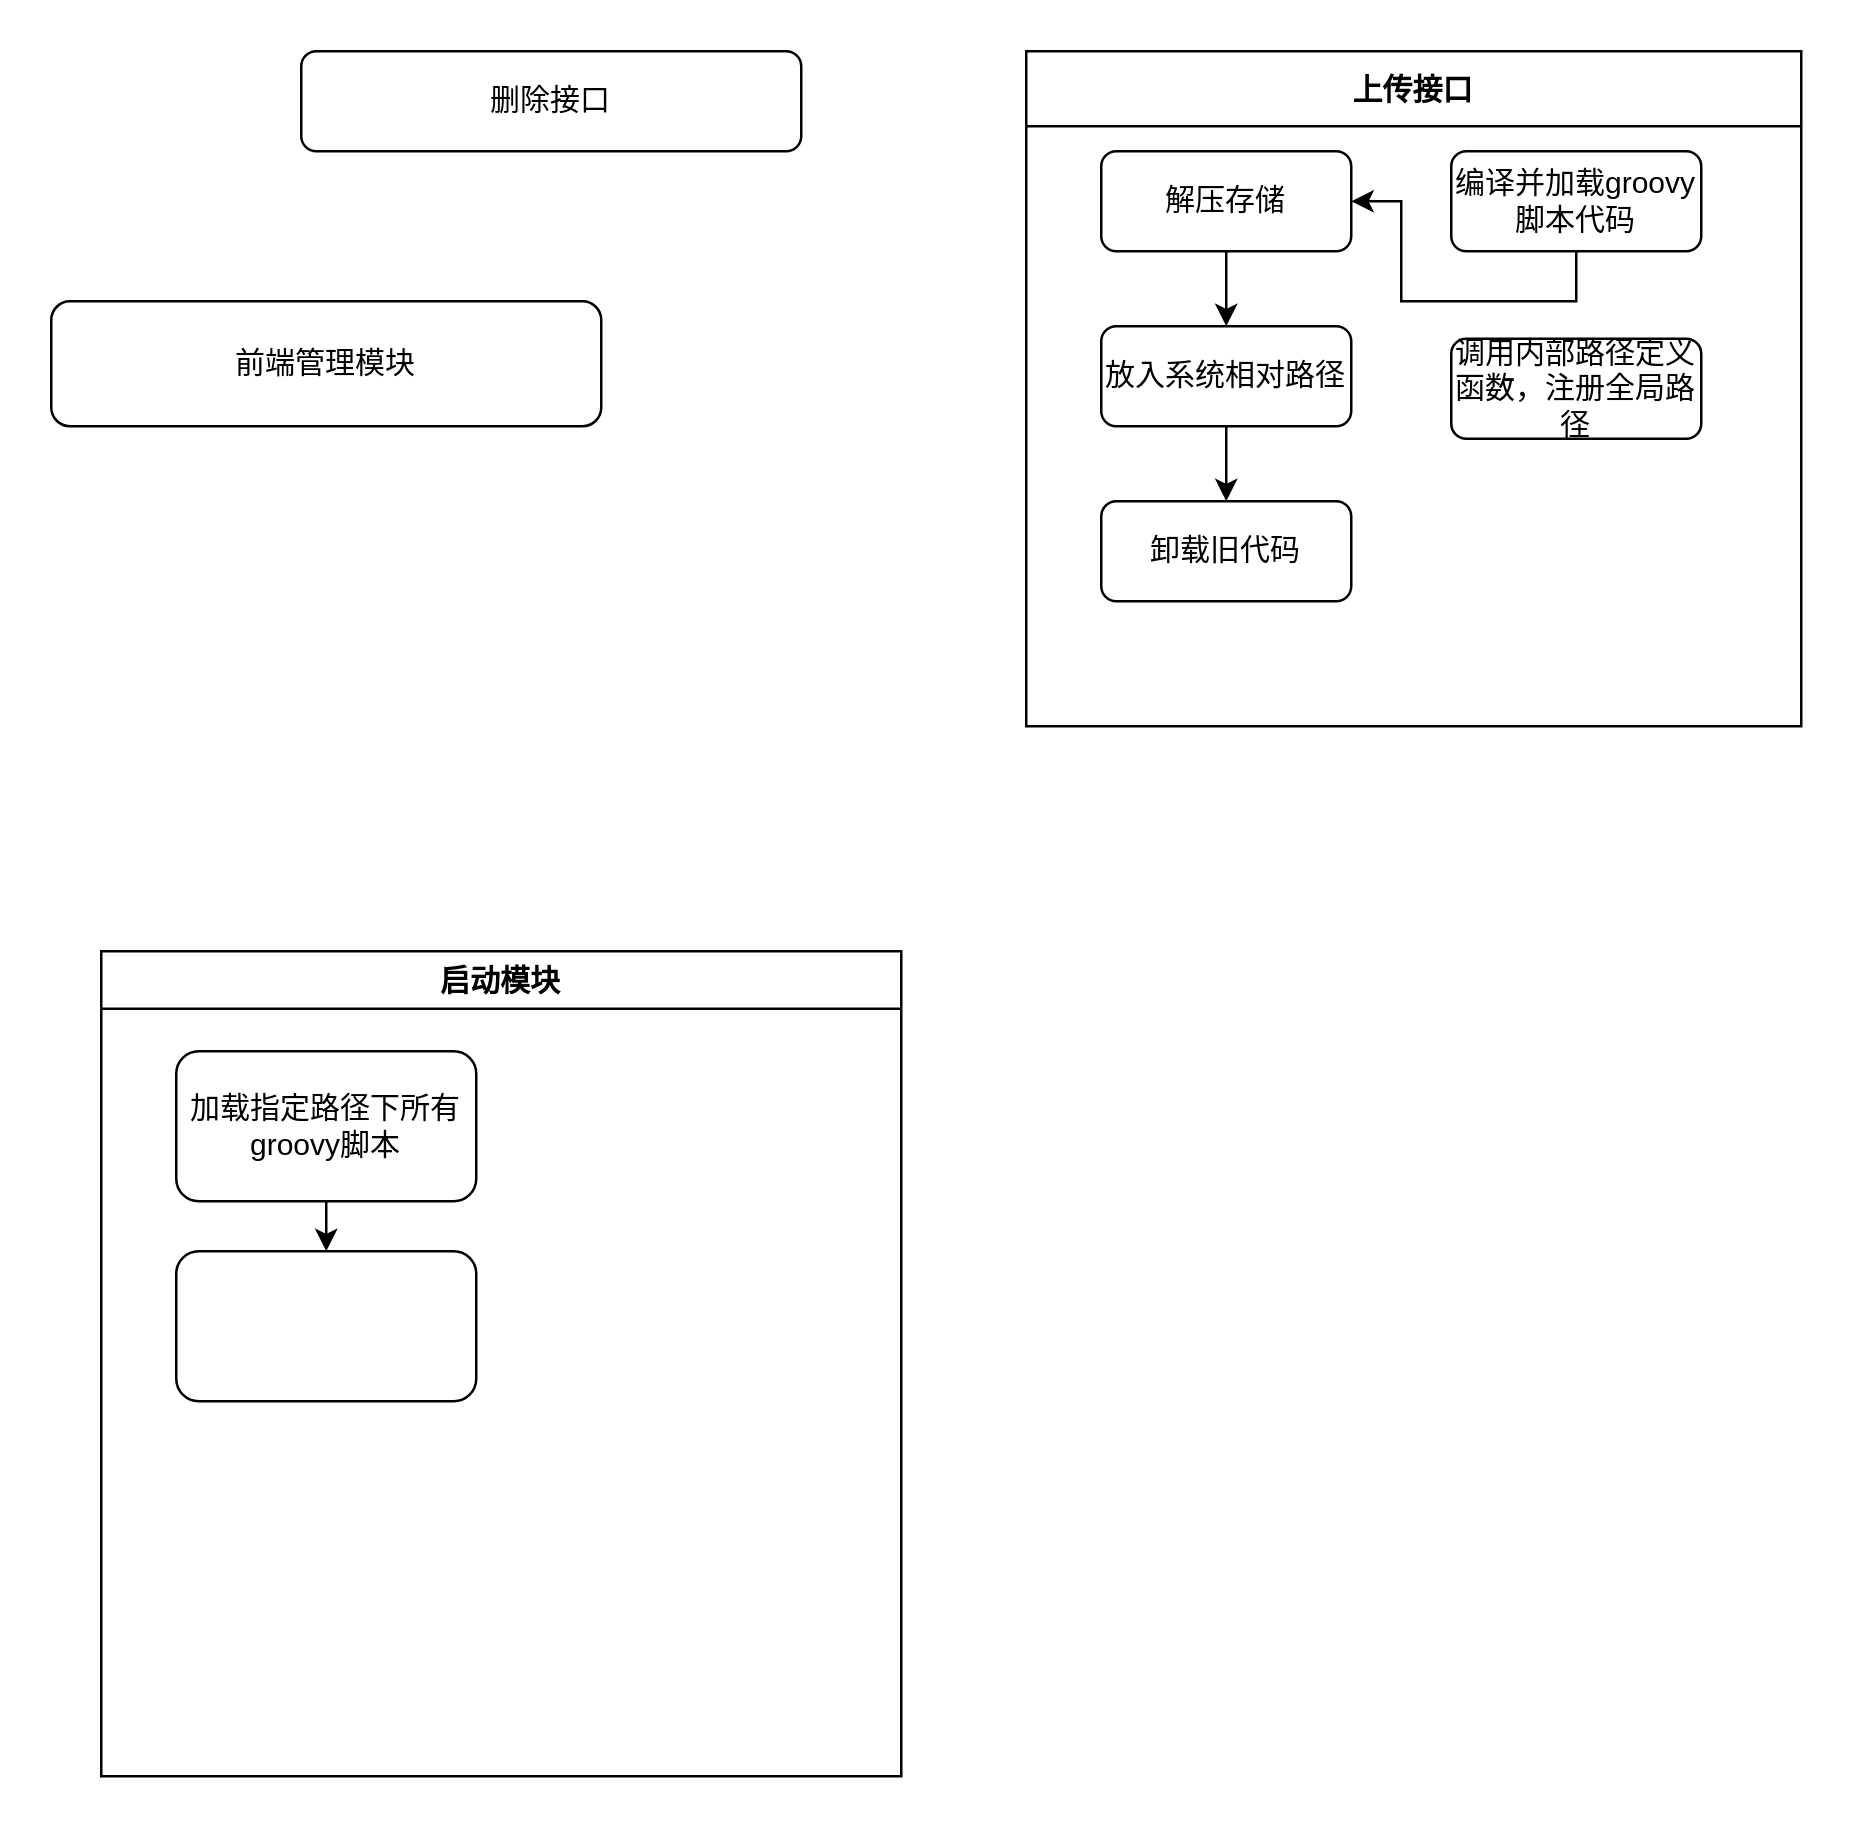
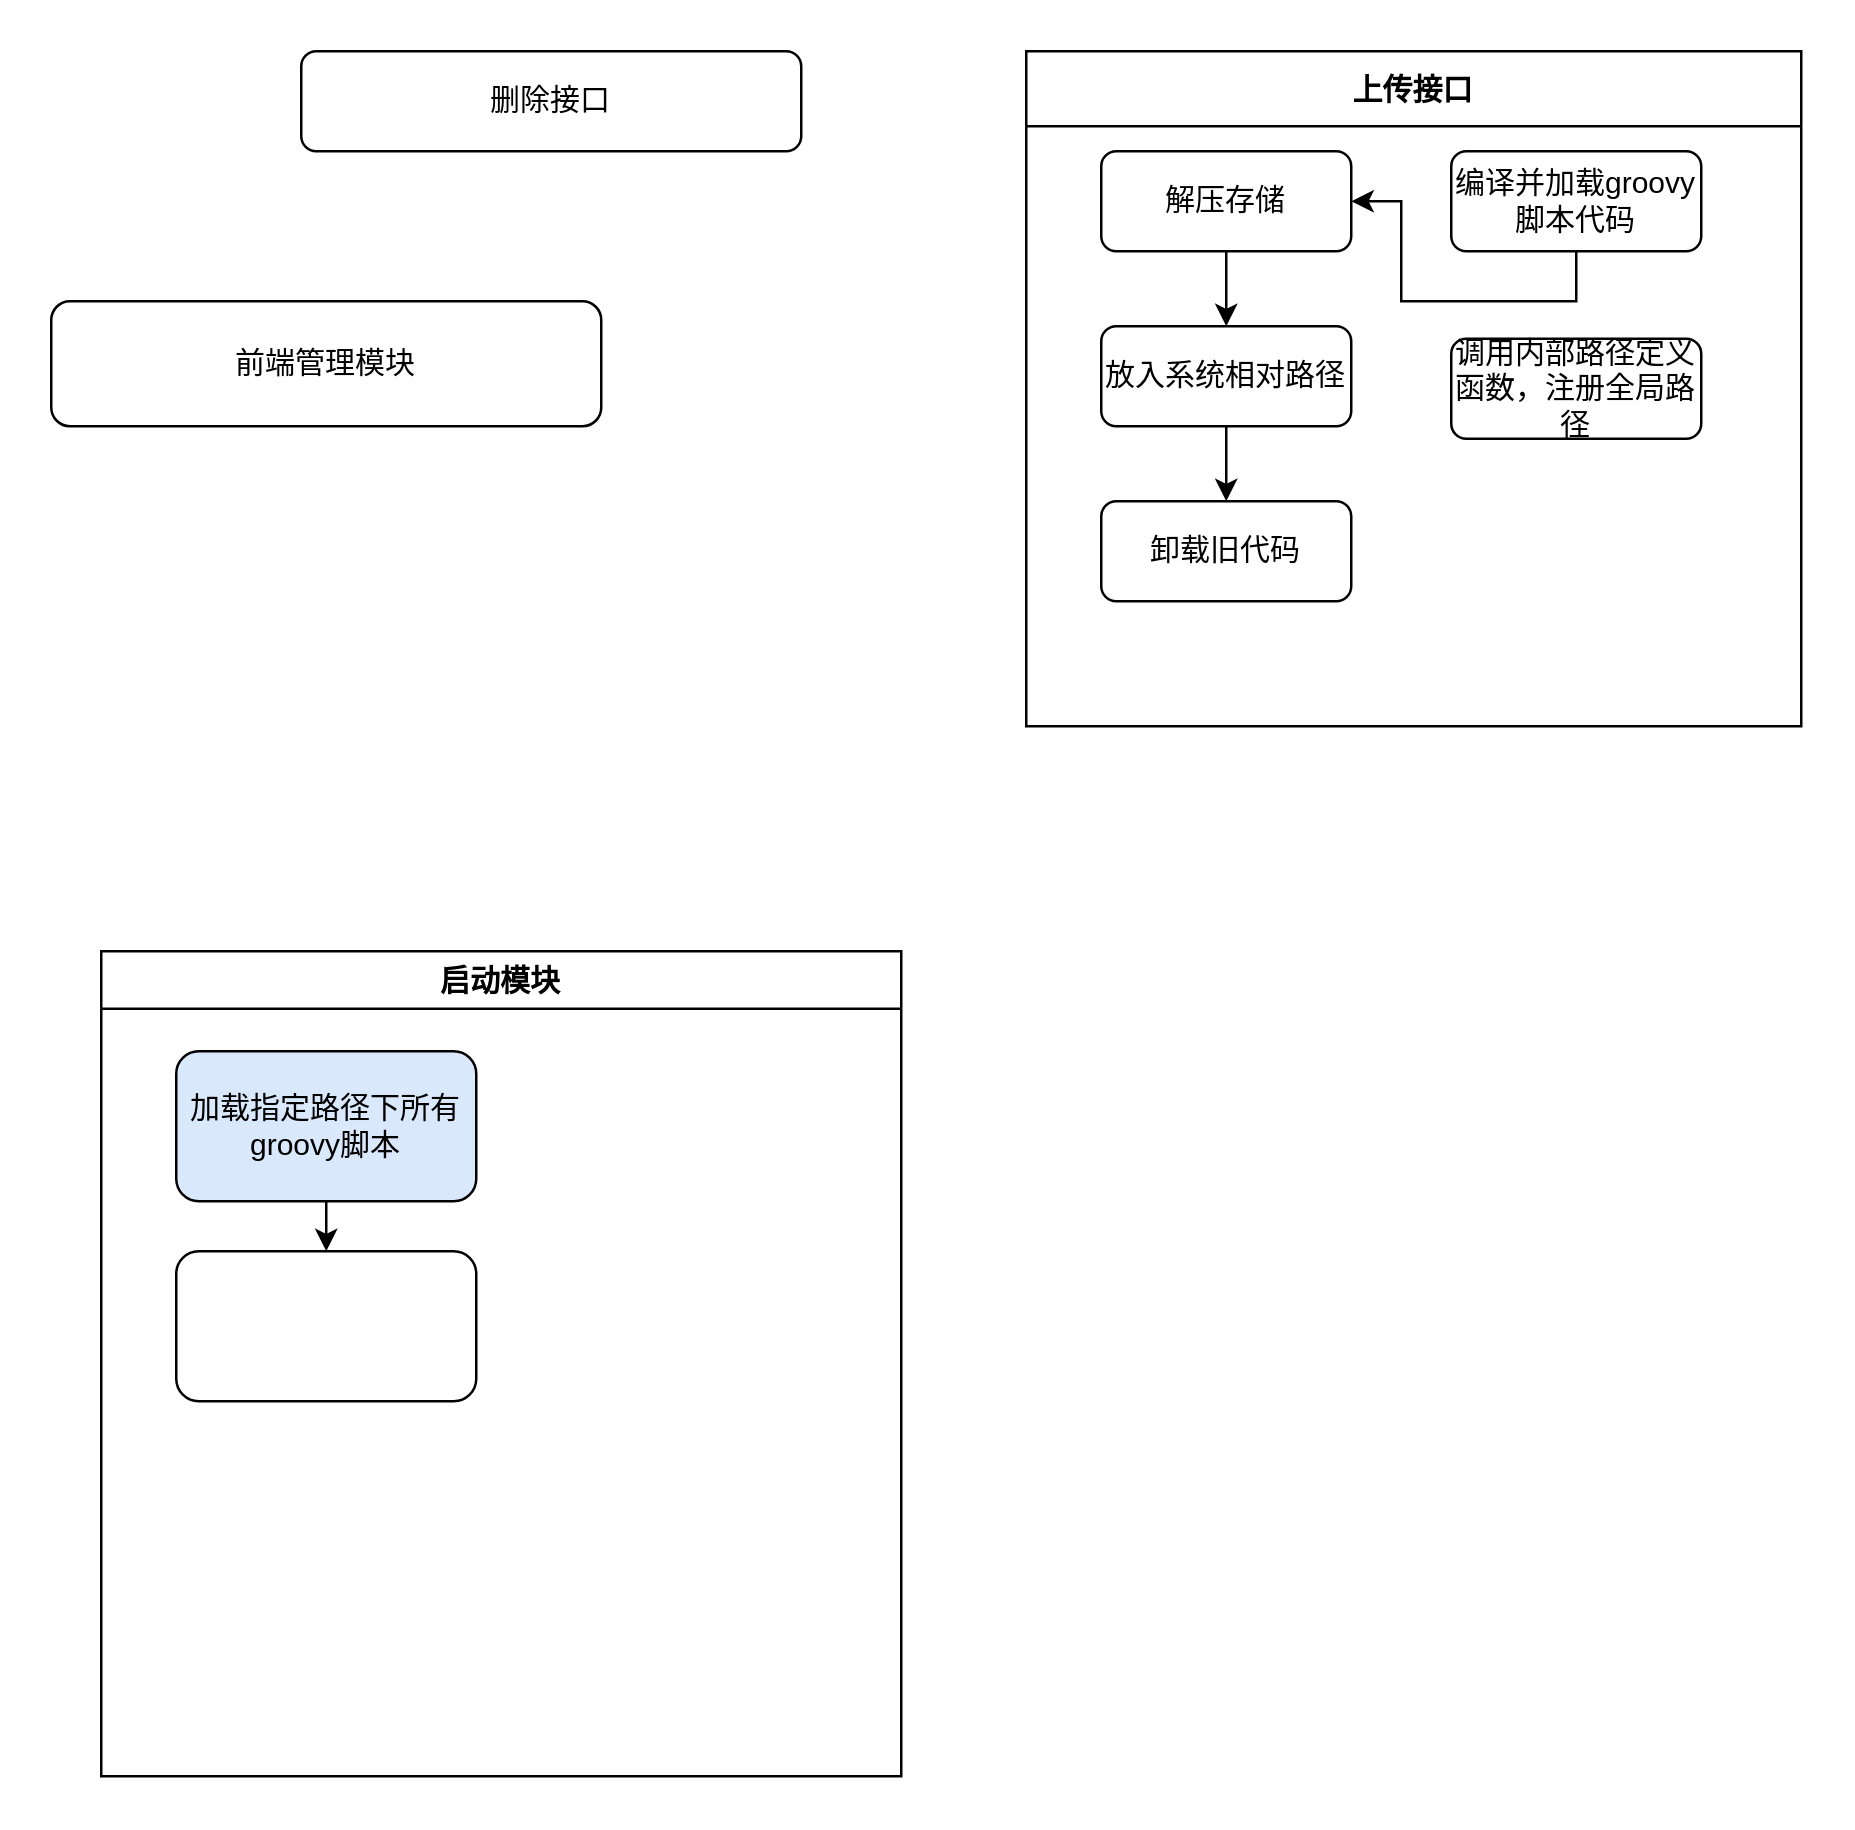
node "加载指定路径下所有groovy脚本": fillcolor #ffffff -> #dae8fc
